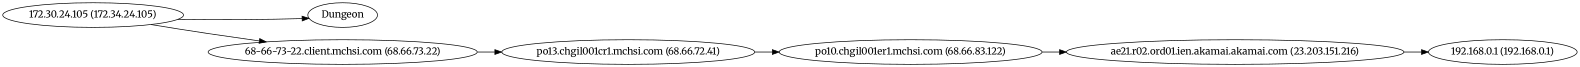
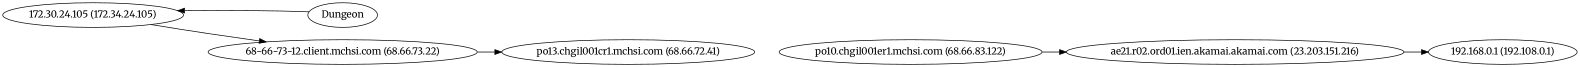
edge "172.30.24.105 (172.34.24.105)" -> "Dungeon": reversed
node "68-66-73-22.client.mchsi.com (68.66.73.22)": label "68-66-73-22.client.mchsi.com (68.66.73.22)" -> "68-66-73-12.client.mchsi.com (68.66.73.22)"
edge "po13.chgil001cr1.mchsi.com (68.66.72.41)" -> "po10.chgil001er1.mchsi.com (68.66.83.122)": removed
node "192.168.0.1 (192.168.0.1)": label "192.168.0.1 (192.168.0.1)" -> "192.168.0.1 (192.108.0.1)"
